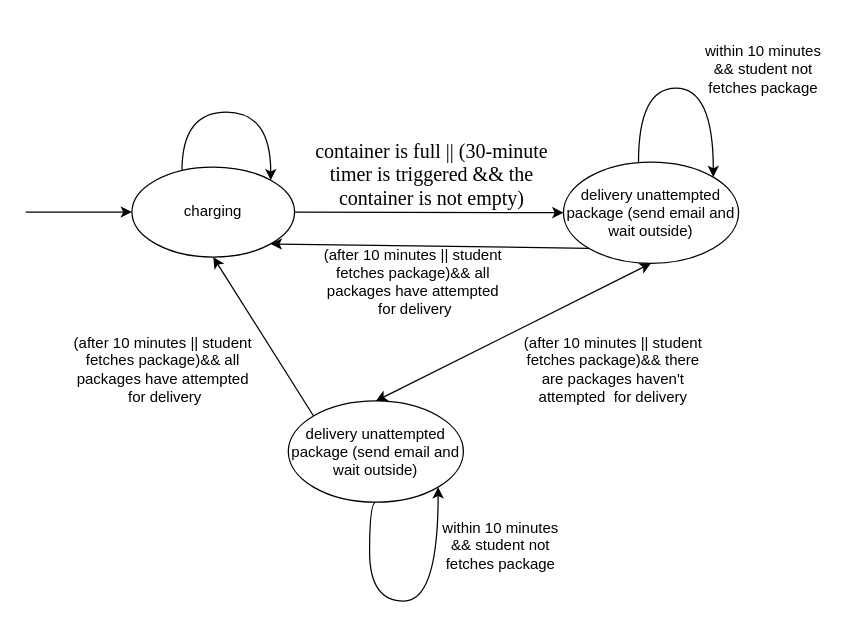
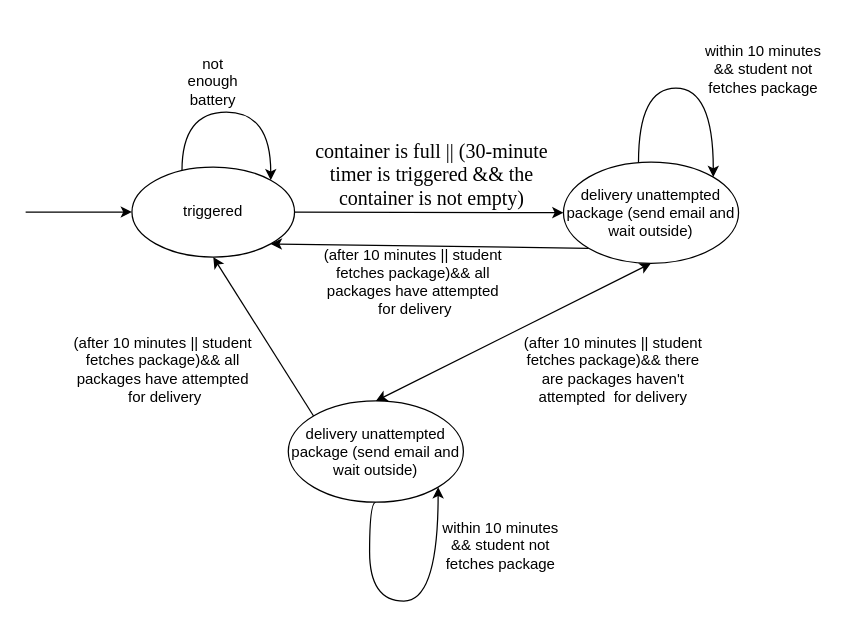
node "not enough battery": added
node "charging": label "charging" -> "triggered"
